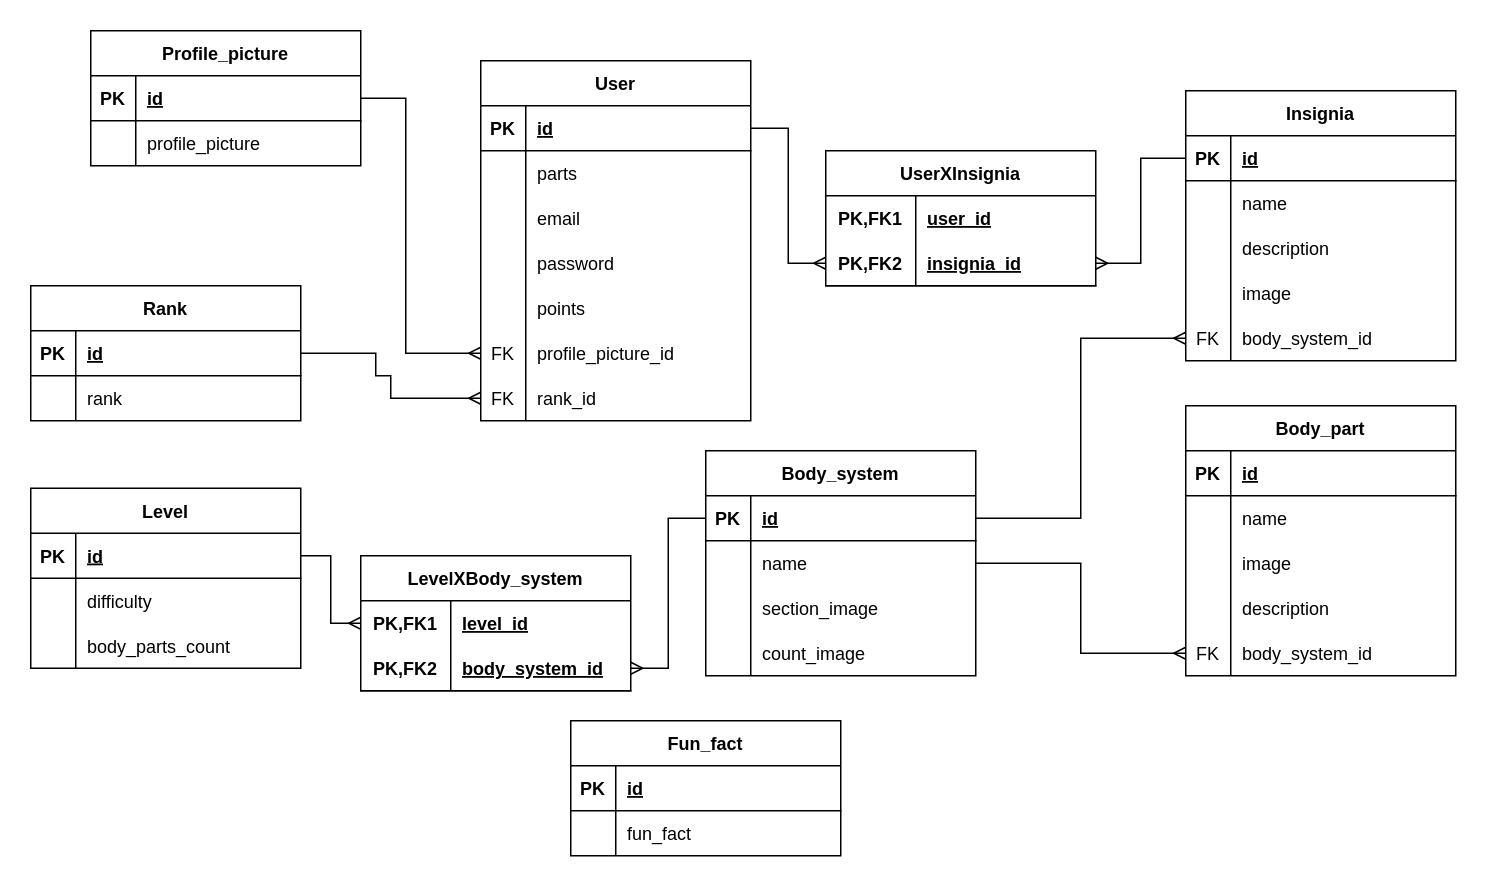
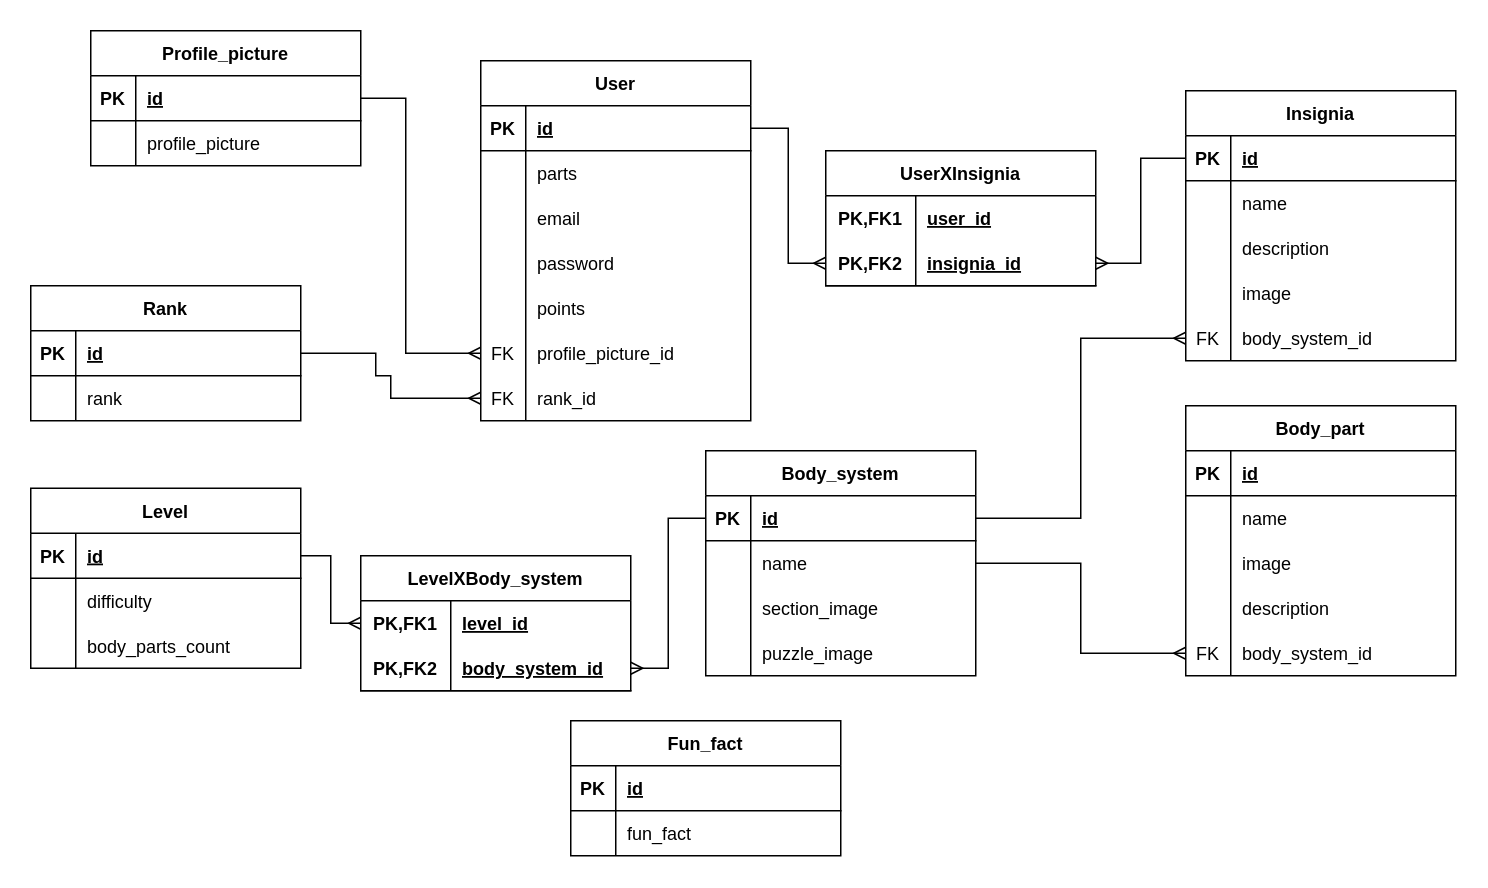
node "count_image": label "count_image" -> "puzzle_image"
